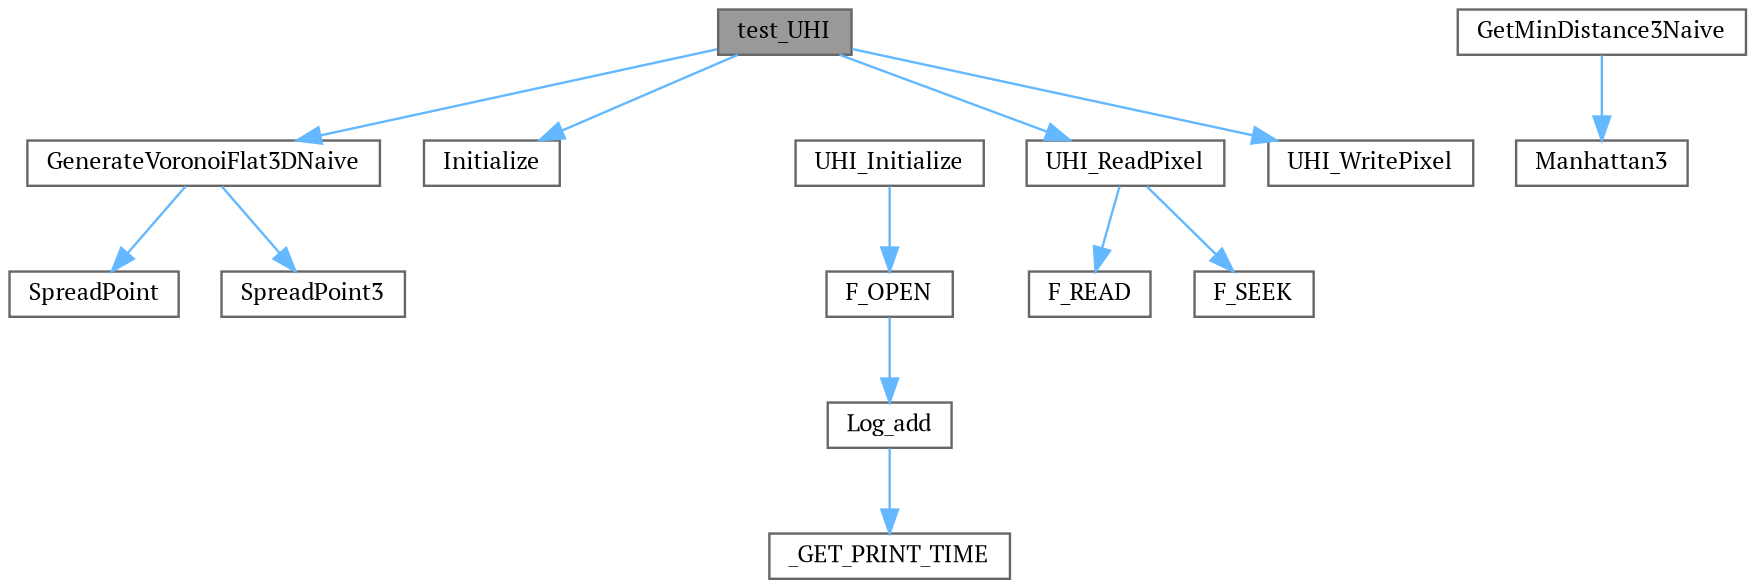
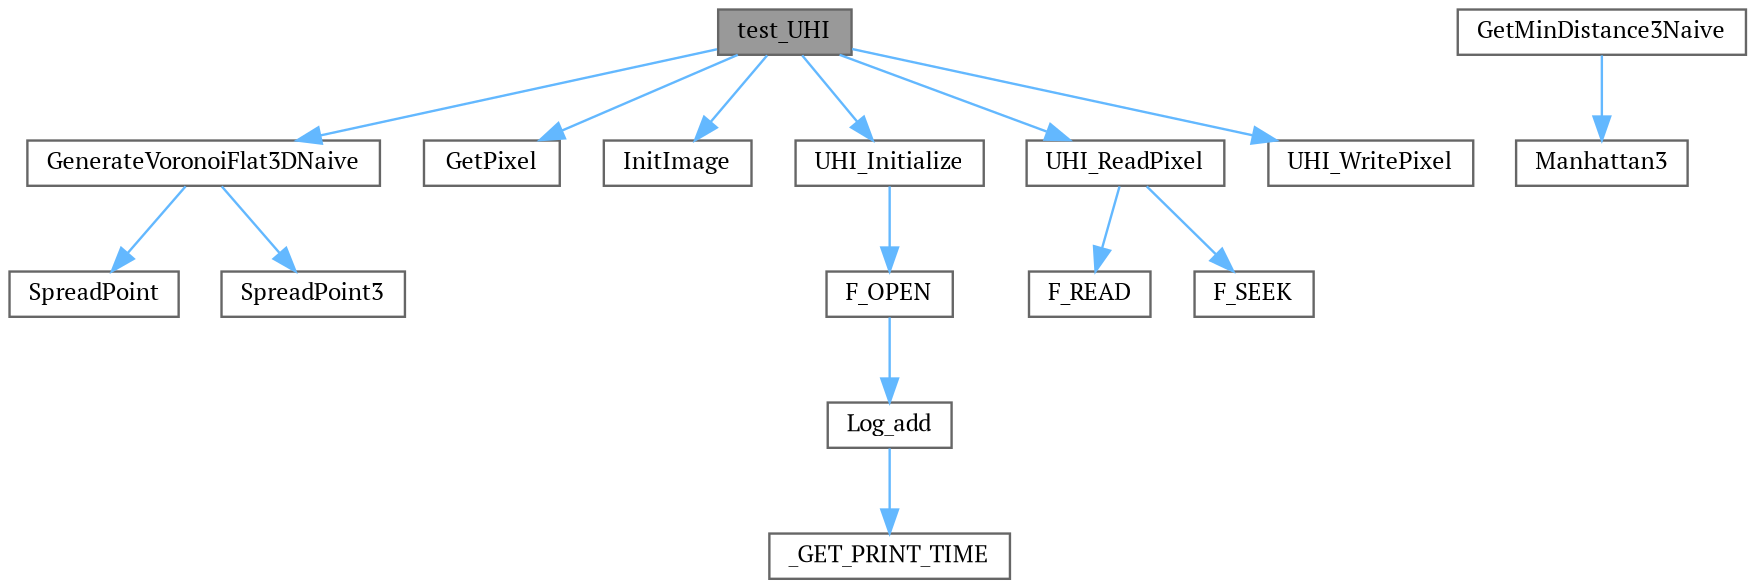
edge "test_UHI" -> "UHI_Initialize": added
node "Initialize": label "Initialize" -> "GetPixel"
node "InitImage": added
